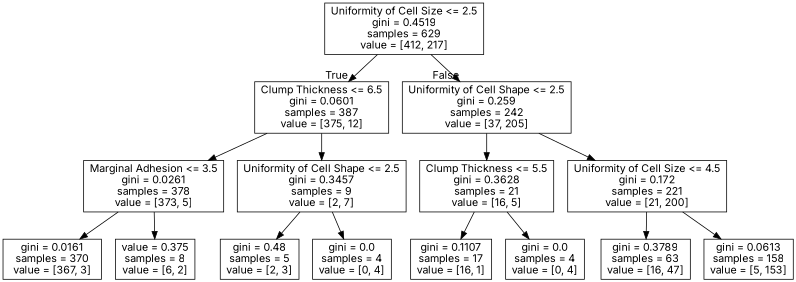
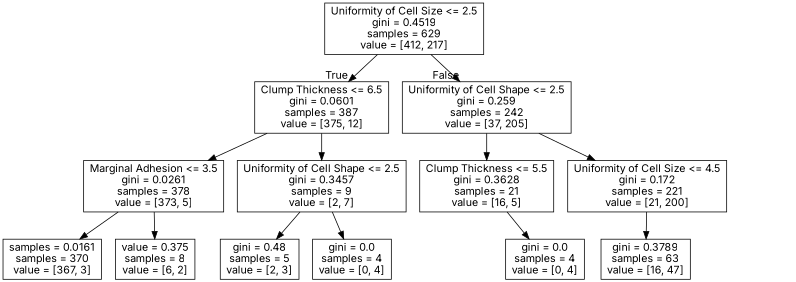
node "gini = 0.0161 samples = 370 value = [367, 3]": label "gini = 0.0161 samples = 370 value = [367, 3]" -> "samples = 0.0161 samples = 370 value = [367, 3]"
node "gini = 0.1107 samples = 17 value = [16, 1]": removed
node "gini = 0.0613 samples = 158 value = [5, 153]": removed
